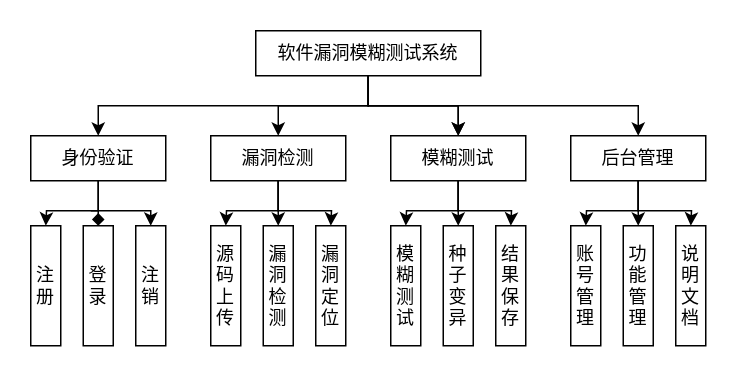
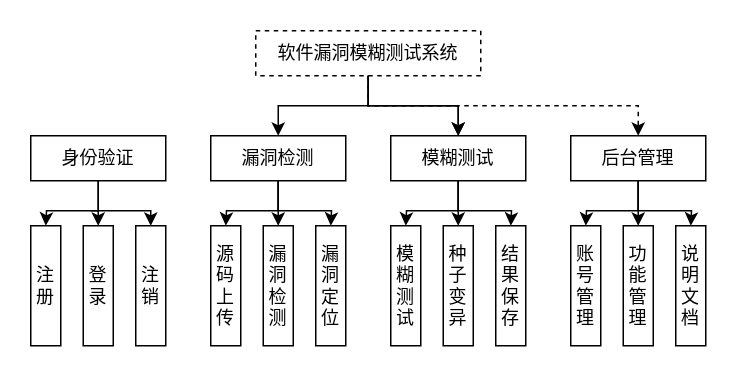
node "软件漏洞模糊测试系统": style solid -> dashed
edge "软件漏洞模糊测试系统" -> "身份验证": removed
edge "软件漏洞模糊测试系统" -> "后台管理": style solid -> dashed
edge "身份验证" -> "登录": arrowhead diamond -> classic
